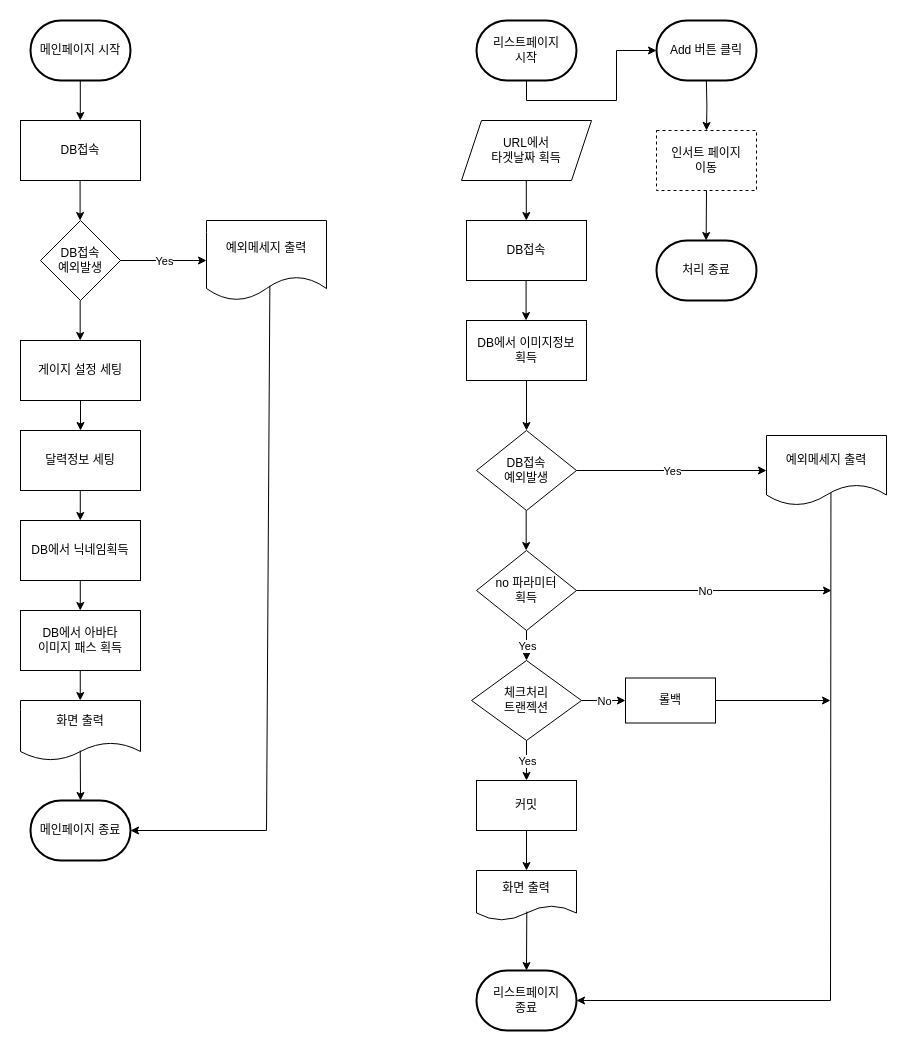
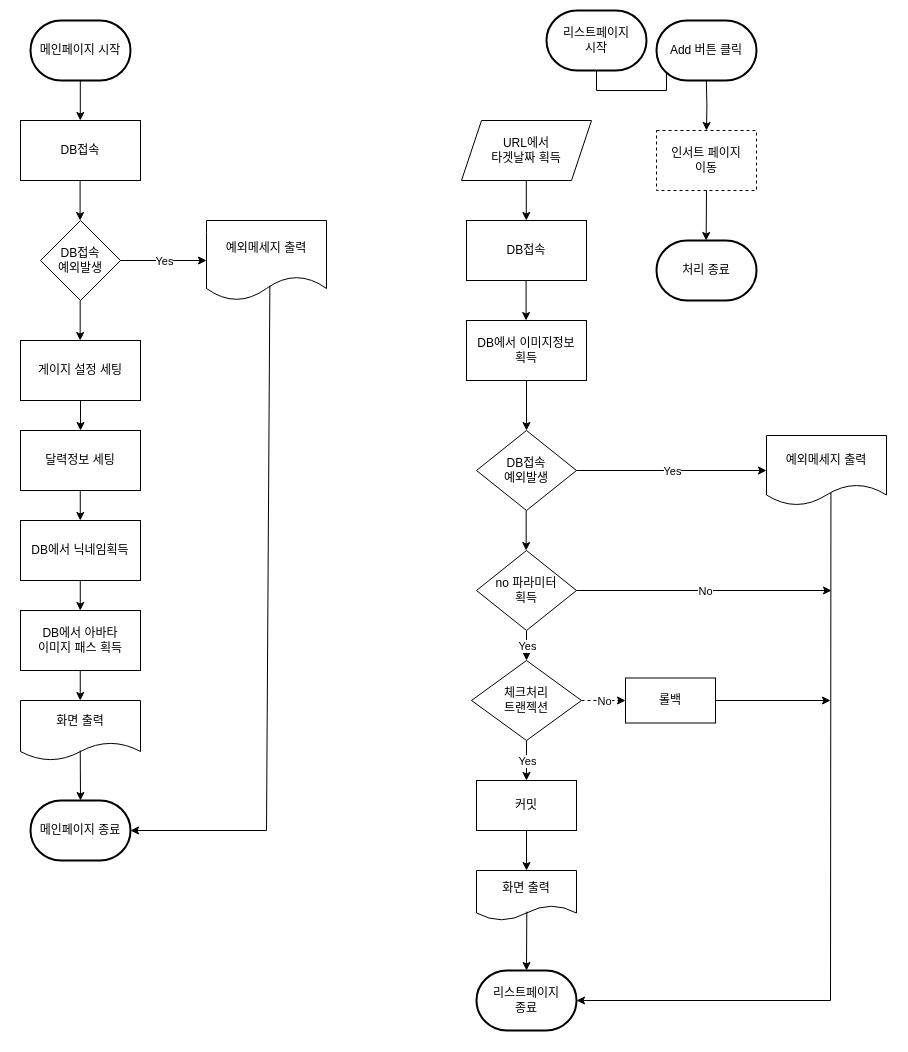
node "리스트페이지 시작": moved (527, 51) -> (597, 41)
edge "체크처리 트랜젝션" -> "롤백": style solid -> dashed
